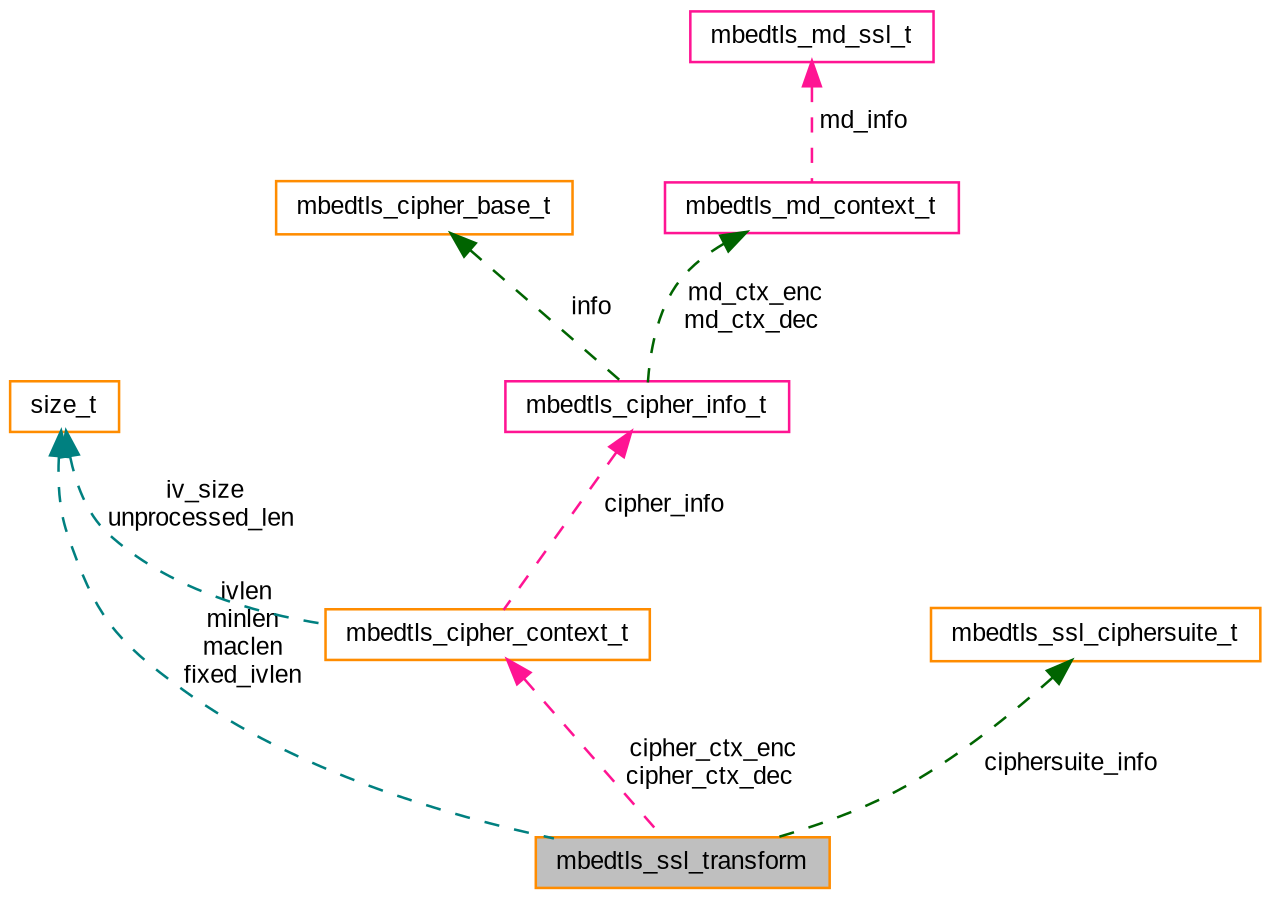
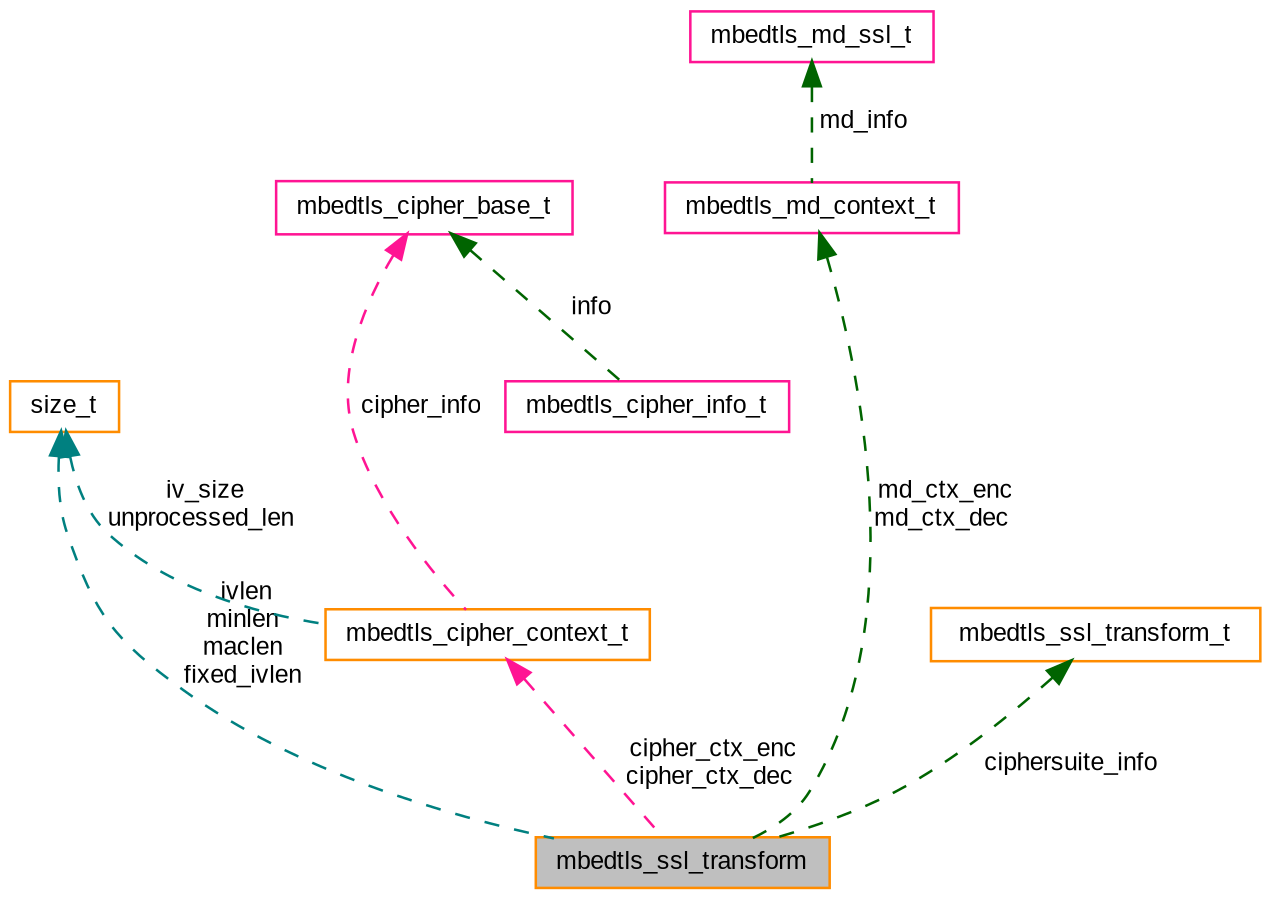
edge "mbedtls_md_context_t" -> "mbedtls_md_ssl_t": color deeppink -> darkgreen
node "mbedtls_cipher_base_t": color darkorange -> deeppink
edge "mbedtls_cipher_info_t" -> "mbedtls_md_context_t": now "mbedtls_ssl_transform" -> "mbedtls_md_context_t"
edge "mbedtls_cipher_context_t" -> "mbedtls_cipher_info_t": now "mbedtls_cipher_context_t" -> "mbedtls_cipher_base_t"
node "mbedtls_ssl_ciphersuite_t": label "mbedtls_ssl_ciphersuite_t" -> "mbedtls_ssl_transform_t"
